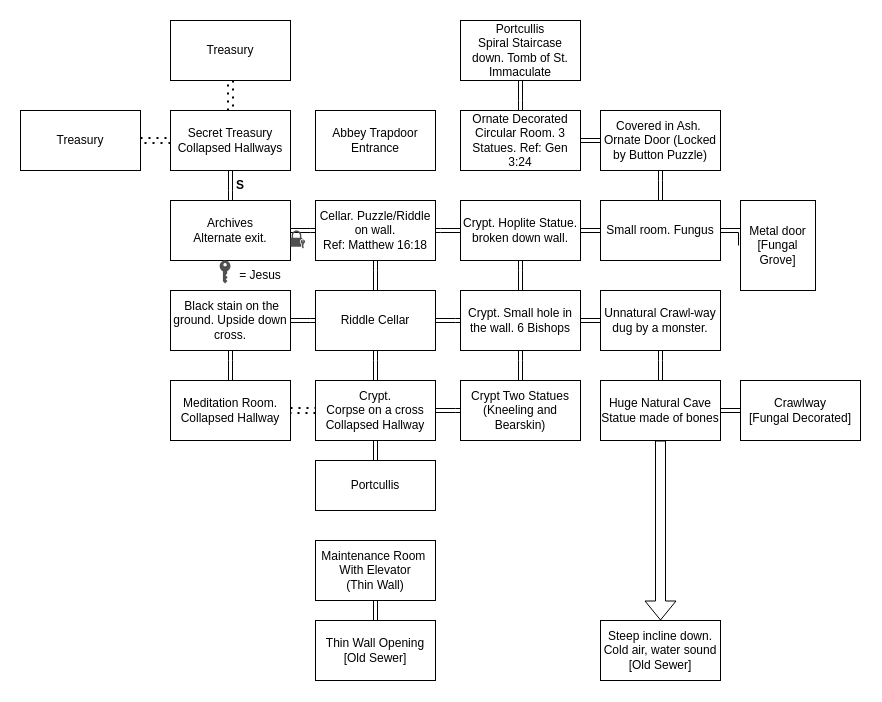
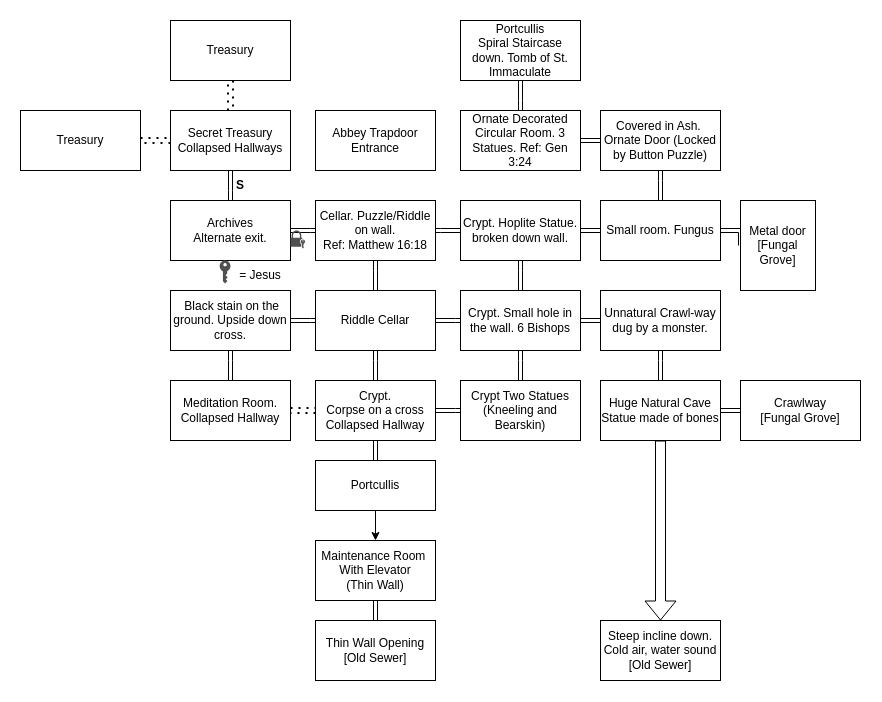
node "Crawlway [Fungal Decorated]": label "Crawlway [Fungal Decorated]" -> "Crawlway [Fungal Grove]"
edge "Portcullis" -> "Maintenance Room With Elevator (Thin Wall)": added
